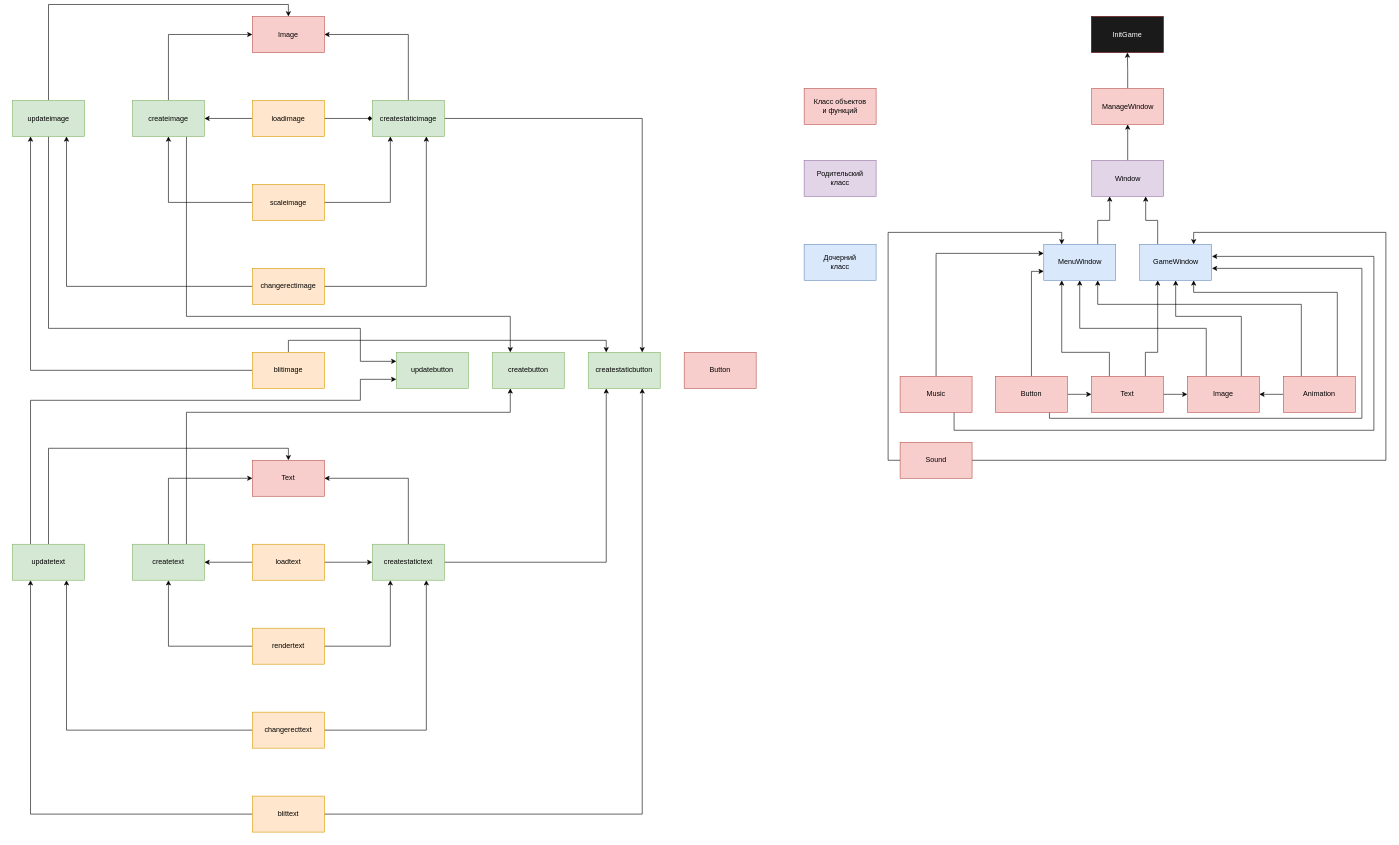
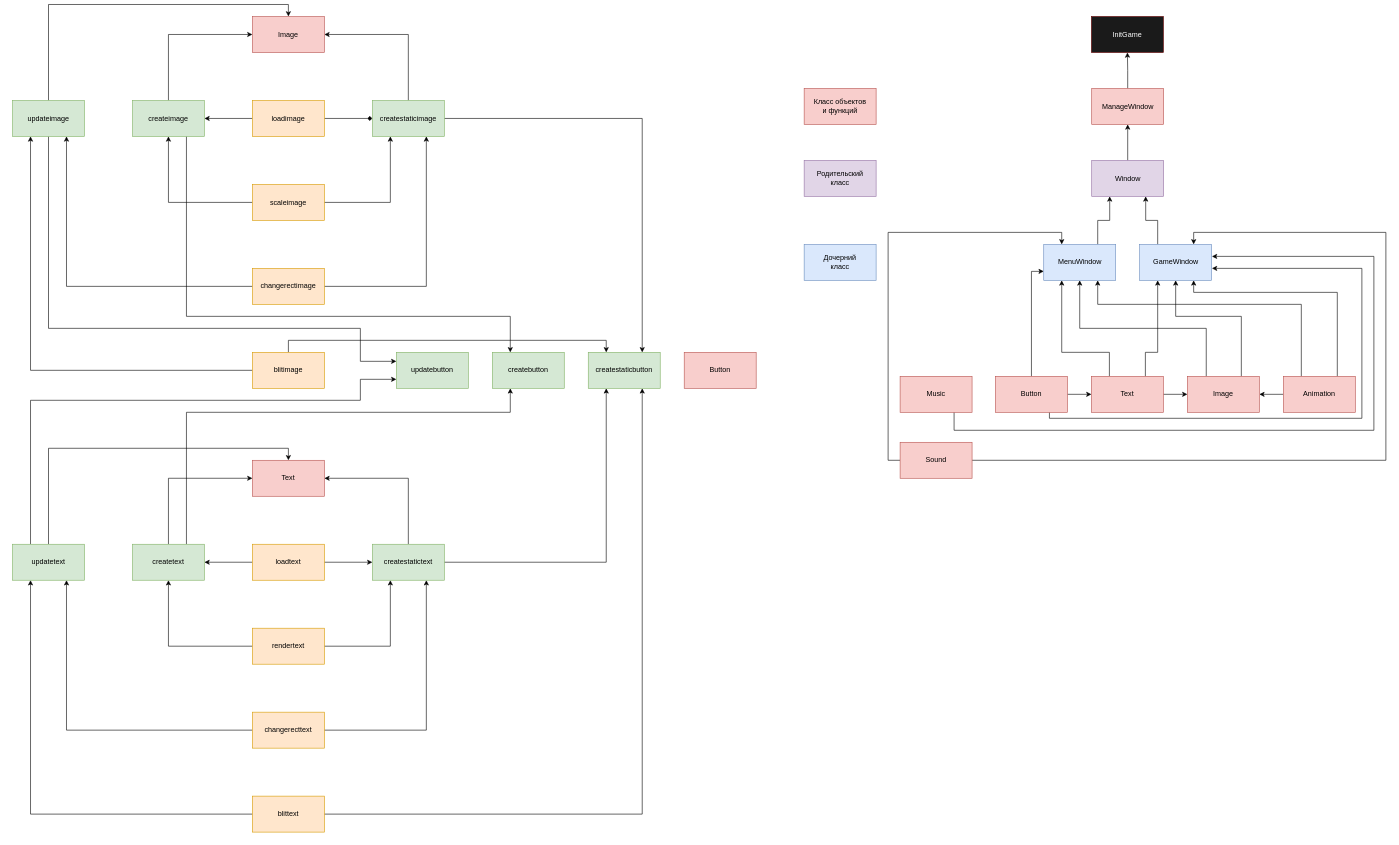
edge "Music" -> "MenuWindow": removed
